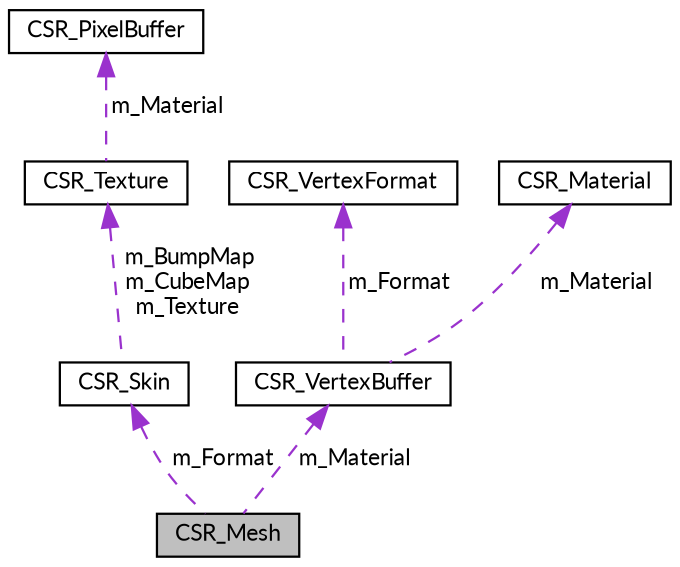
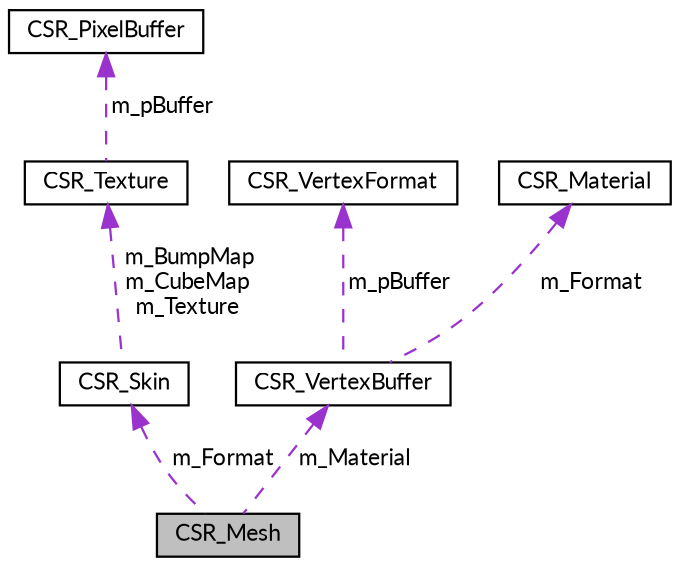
edge "CSR_Texture" -> "CSR_PixelBuffer": label " m_Material" -> " m_pBuffer"
edge "CSR_VertexBuffer" -> "CSR_VertexFormat": label " m_Format" -> " m_pBuffer"
edge "CSR_VertexBuffer" -> "CSR_Material": label " m_Material" -> " m_Format"
